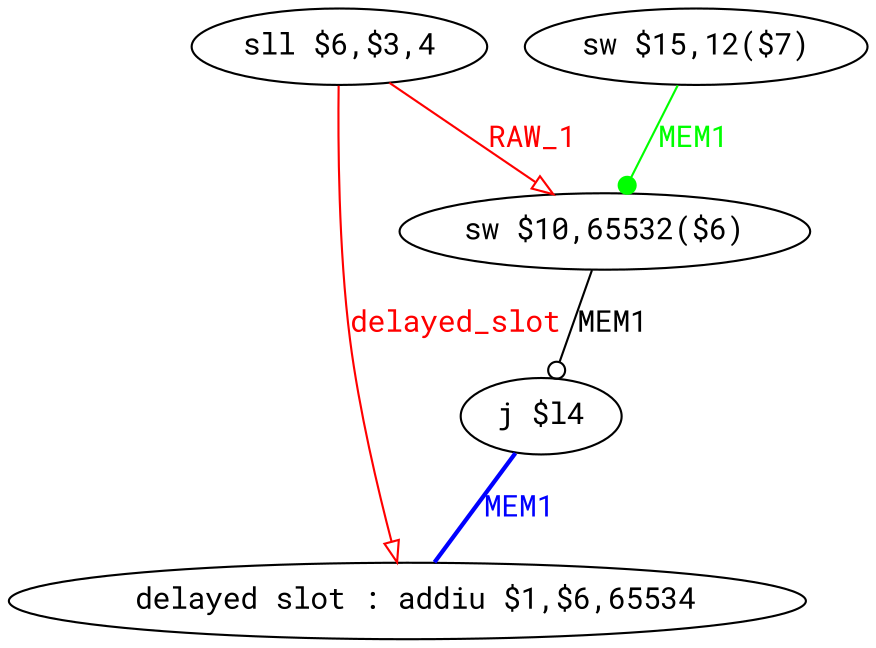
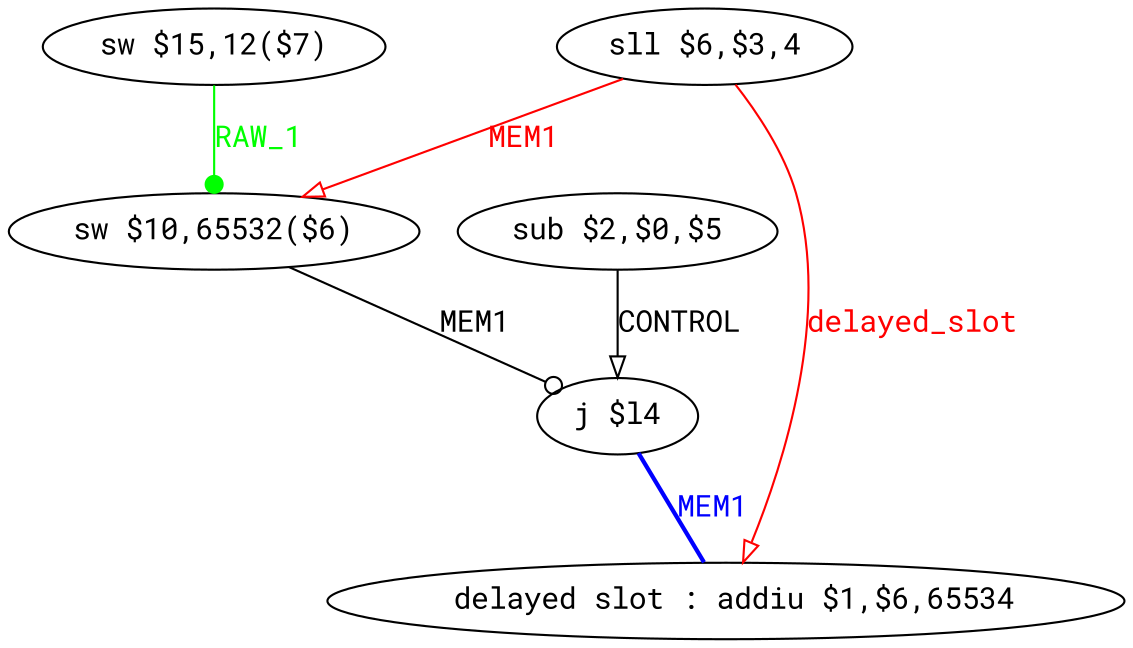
edge "sll $6,$3,4" -> "sw $10,65532($6)": label "RAW_1" -> "MEM1"
edge "sw $15,12($7)" -> "sw $10,65532($6)": label "MEM1" -> "RAW_1"
node "sub $2,$0,$5": added
